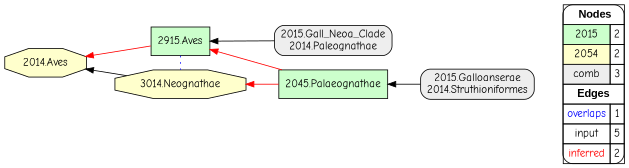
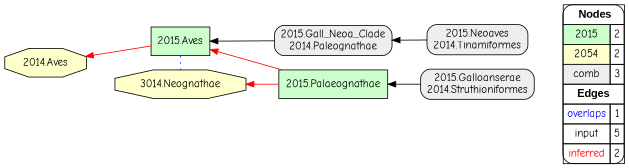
node "2015.Neoaves 2014.Tinamiformes": added
node "2915.Aves": label "2915.Aves" -> "2015.Aves"
edge "3014.Neognathae" -> "2014.Aves": removed
node "2045.Palaeognathae": label "2045.Palaeognathae" -> "2015.Palaeognathae"
